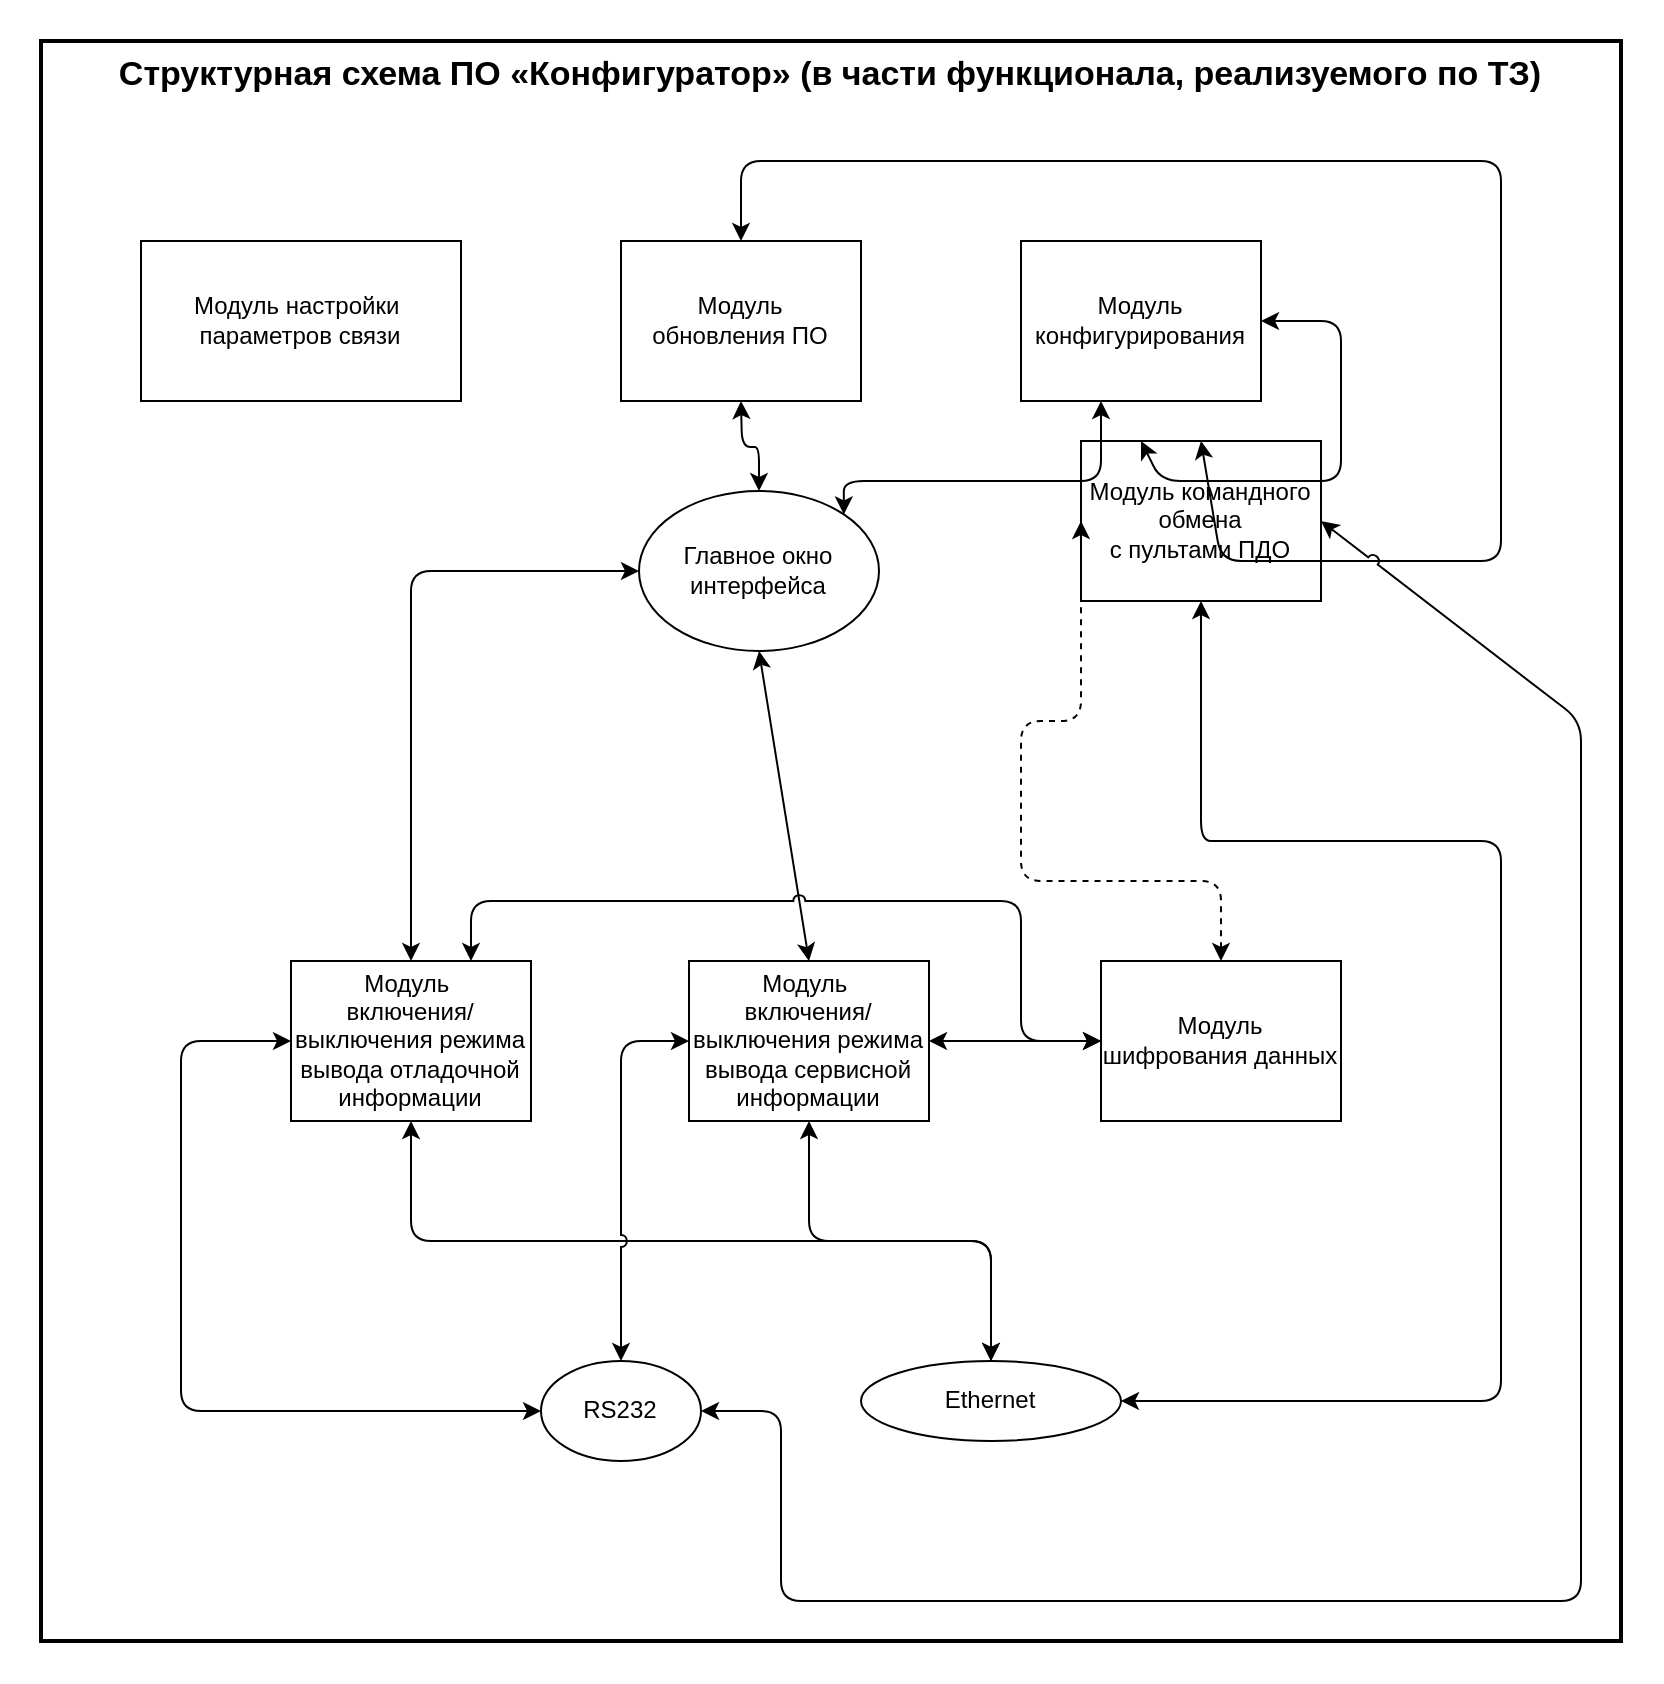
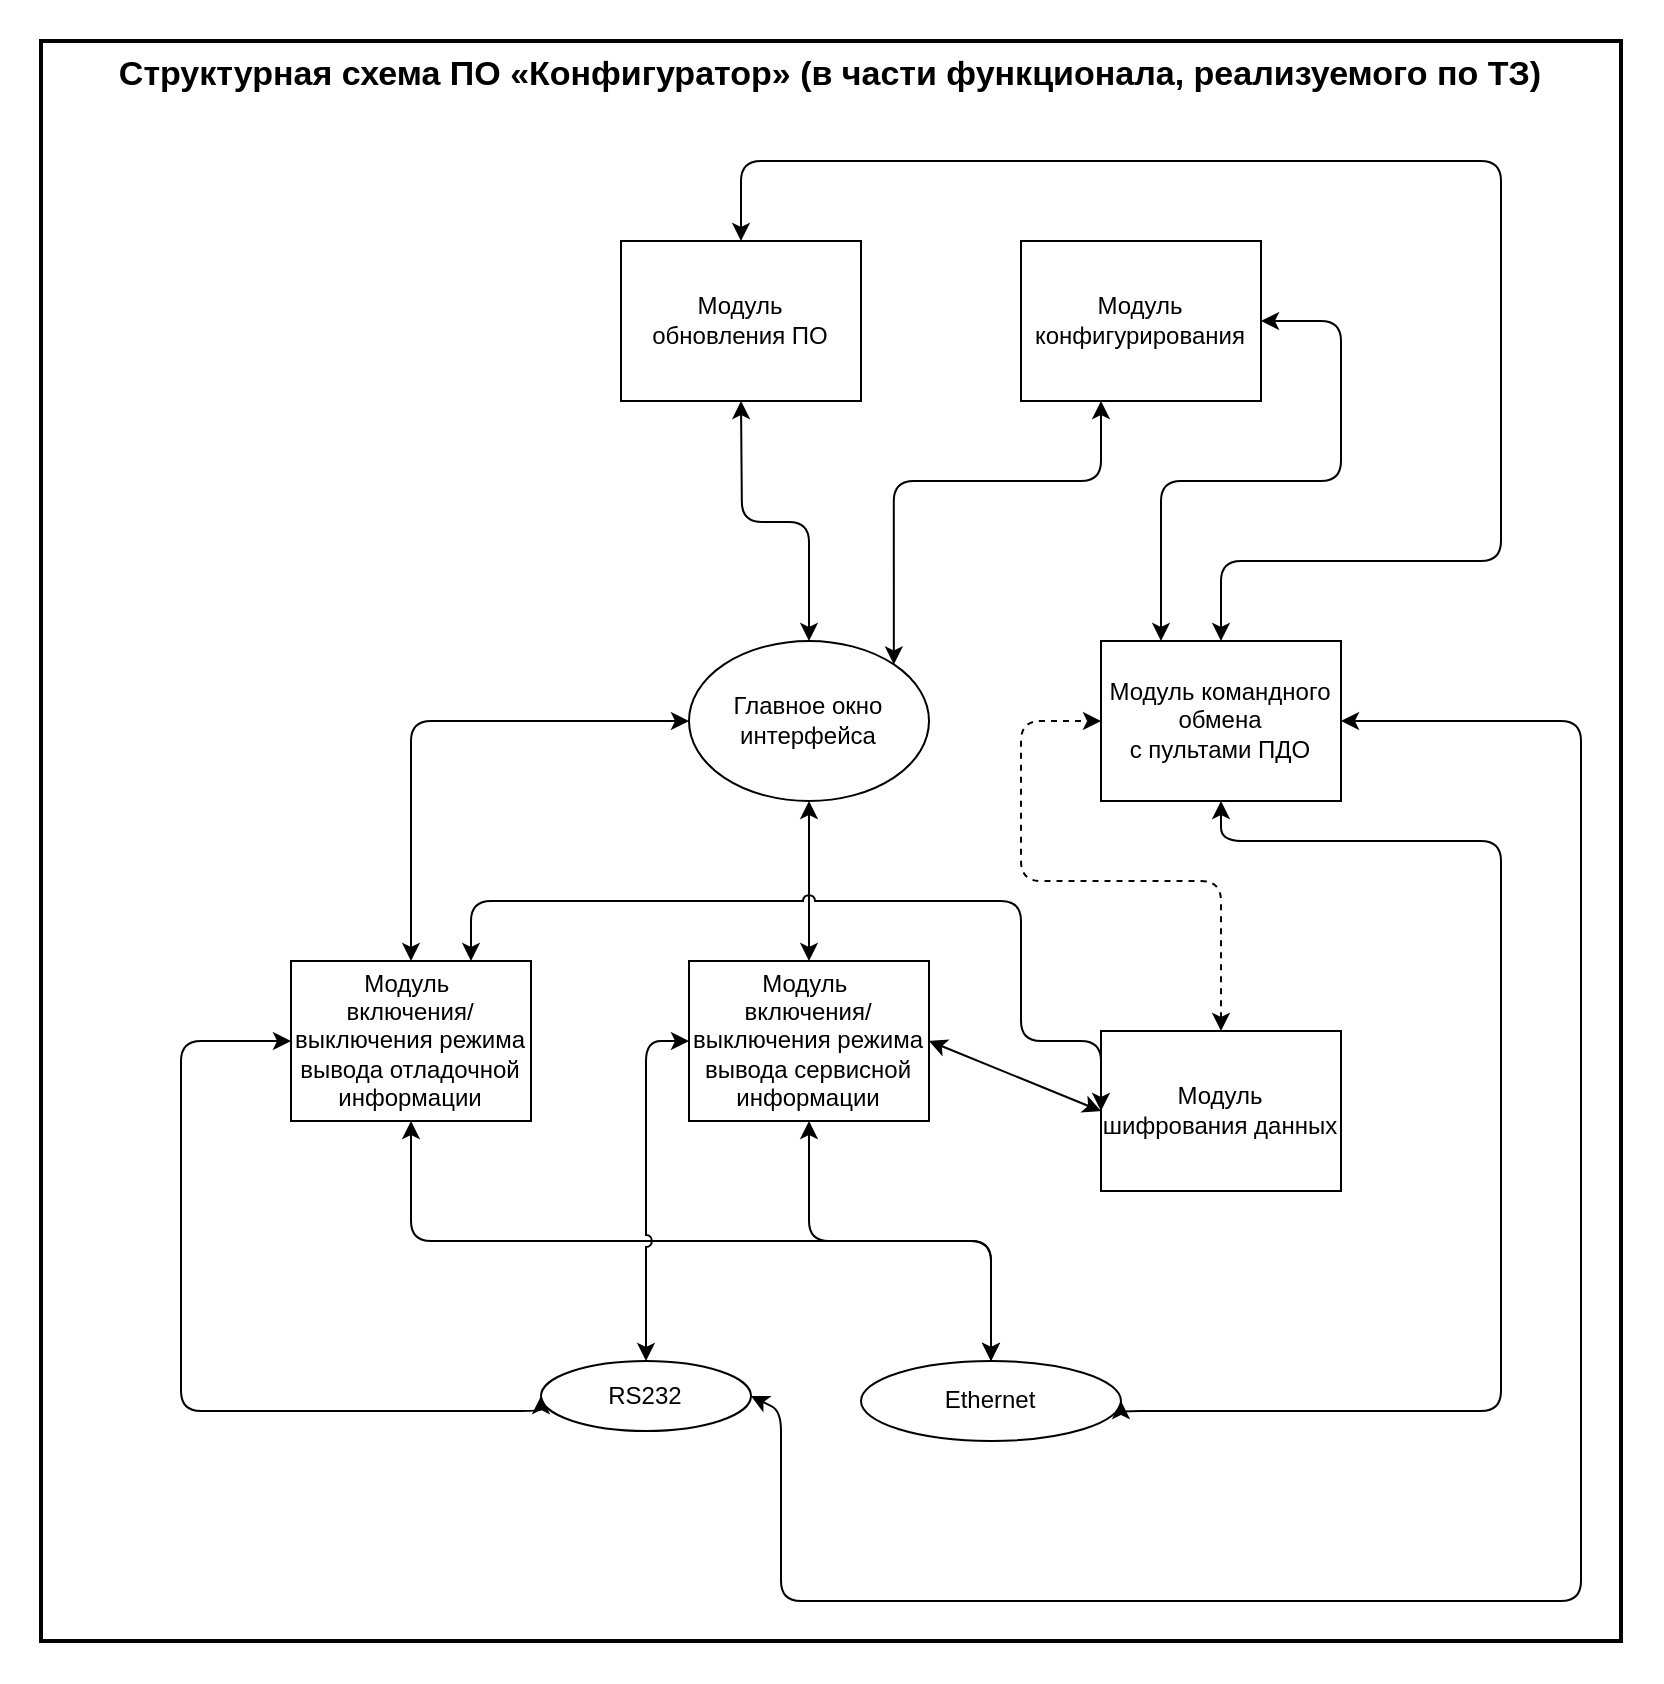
node "Модуль настройки параметров связи": removed
node "Модуль командного обмена с пультами ПДО": moved (1201, 521) -> (1221, 721)
node "Главное окно интерфейса": moved (759, 571) -> (809, 721)
node "Модуль шифрования данных": moved (1221, 1041) -> (1221, 1111)
node "RS232": size 160x100 -> 210x70
